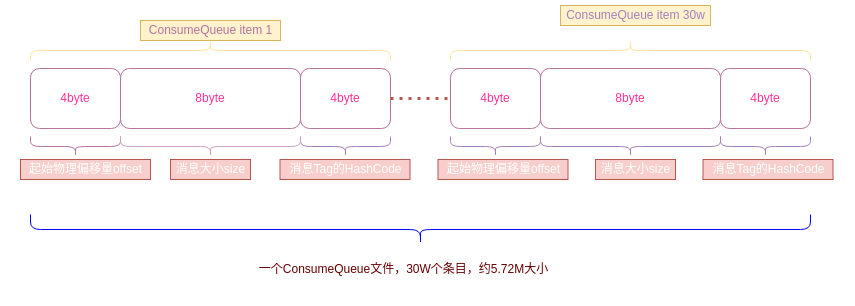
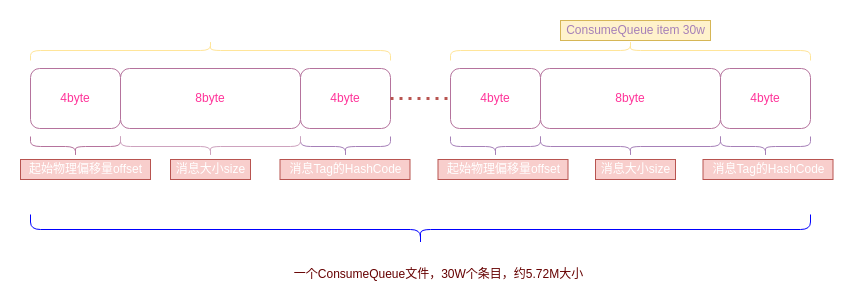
node "ConsumeQueue item 30w": moved (636, 16) -> (636, 31)
node "ConsumeQueue item 1": removed
node "一个ConsumeQueue文件，30W个条目，约5.72M大小": moved (403, 270) -> (438, 275)
